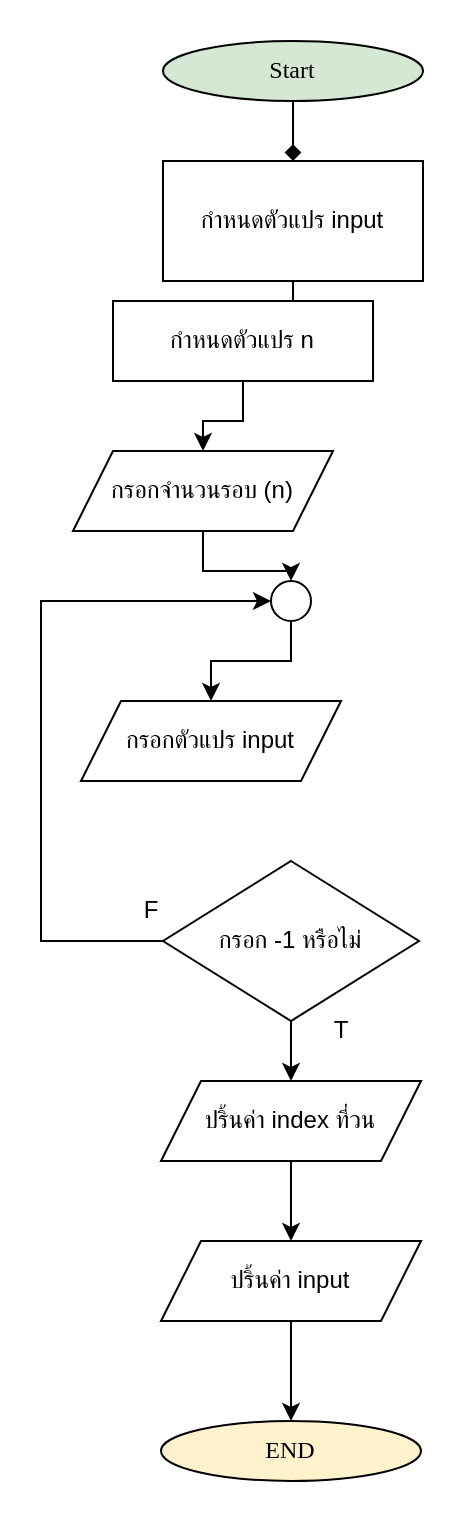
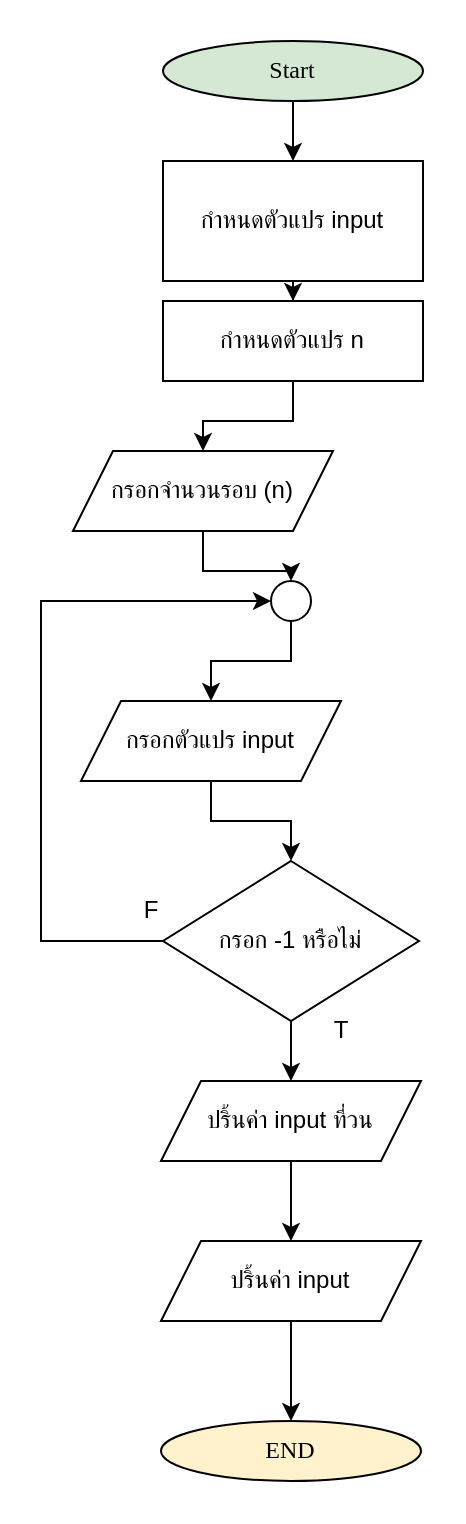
edge "Start" -> "กำหนดตัวแปร input": arrowhead diamond -> classic
node "กำหนดตัวแปร n": moved (243, 341) -> (293, 341)
edge "กรอกตัวแปร input" -> "กรอก -1 หรือไม่": added
node "ปริ้นค่า index ที่วน": label "ปริ้นค่า index ที่วน" -> "ปริ้นค่า input ที่วน"
